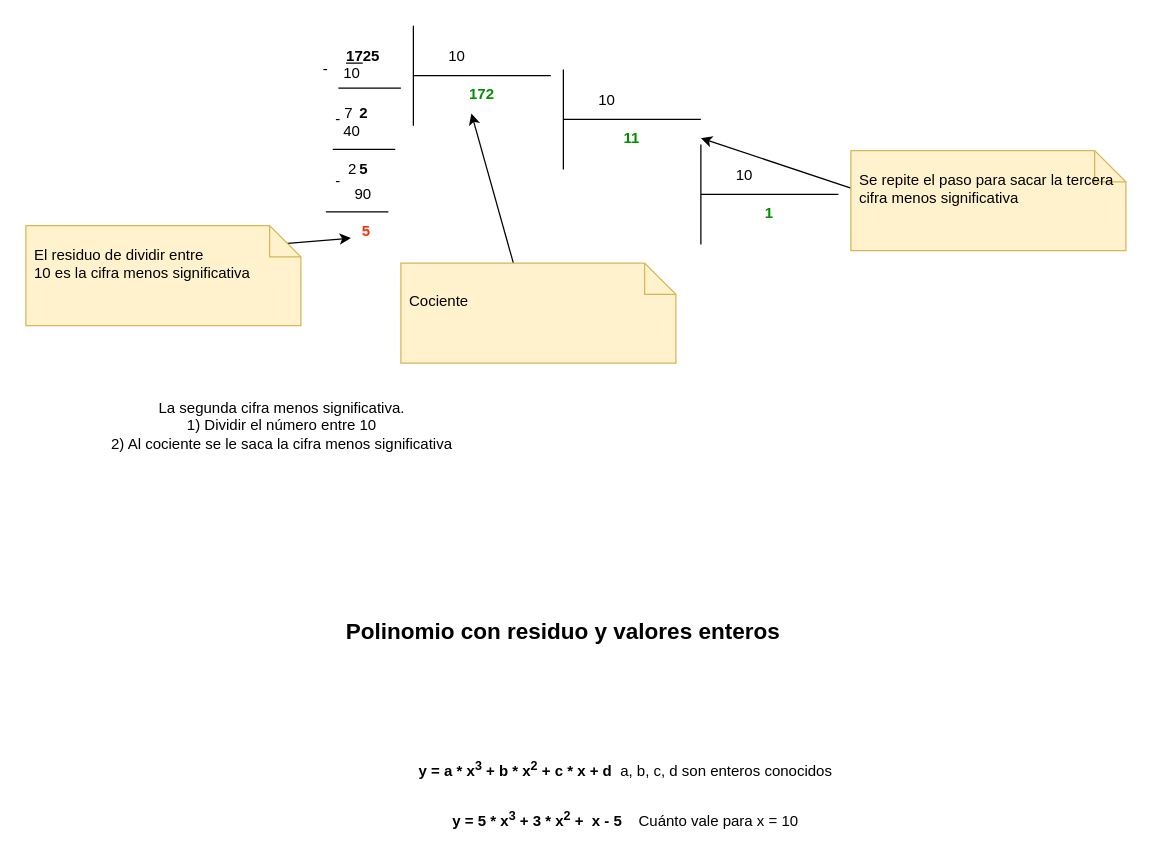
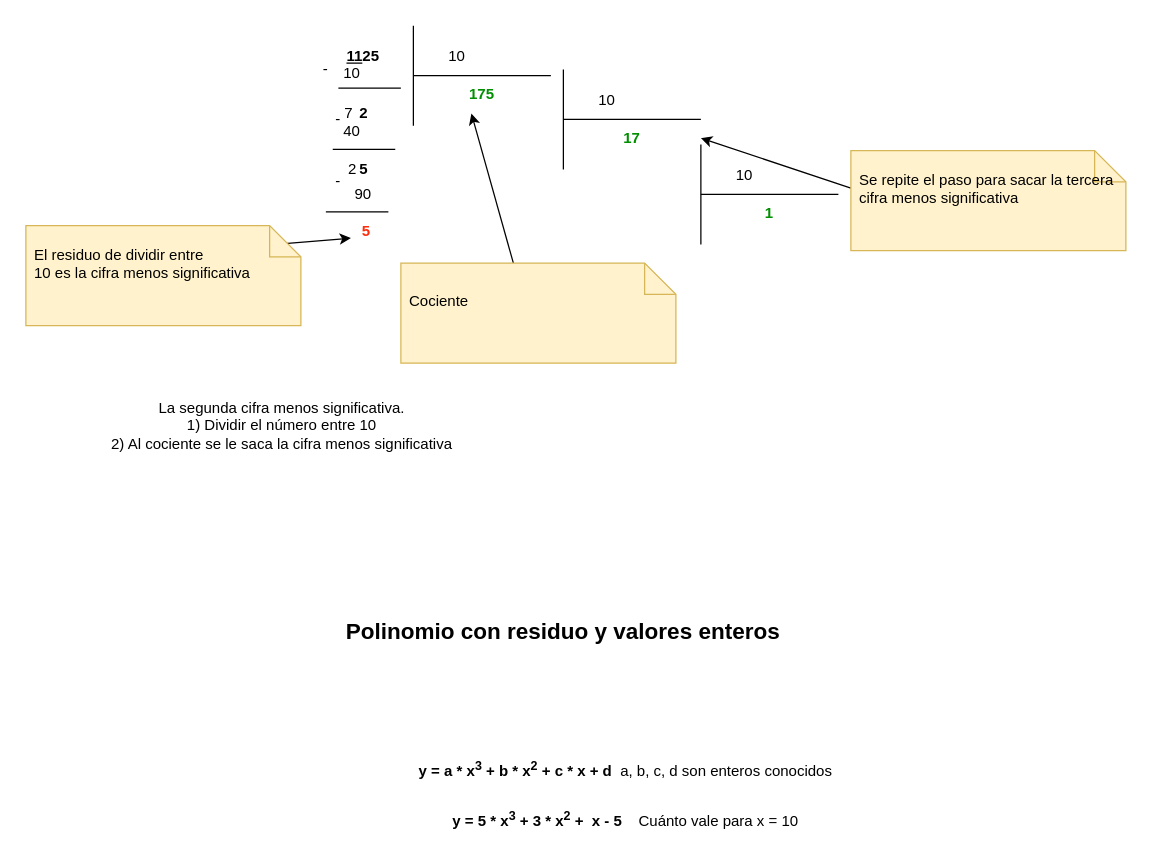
node "1725": label "1725" -> "1125"
node "172": label "172" -> "175"
node "11": label "11" -> "17"
